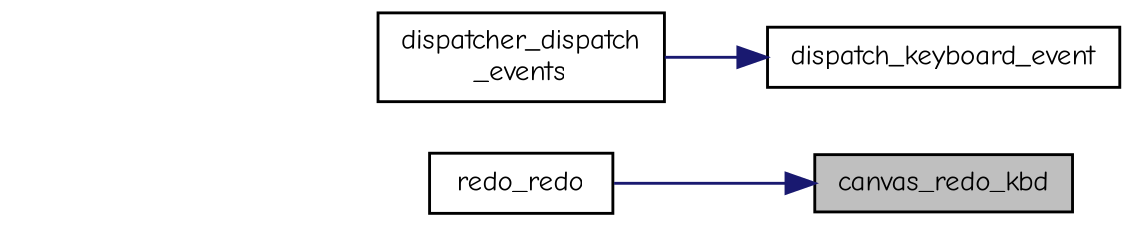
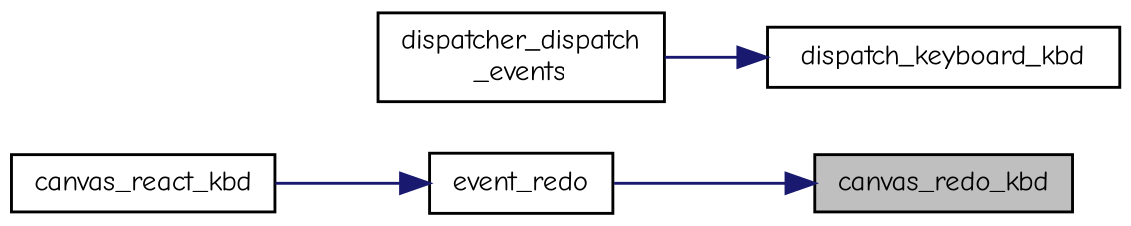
node "dispatch_keyboard_event": label "dispatch_keyboard_event" -> "dispatch_keyboard_kbd"
node "canvas_react_kbd": added
node "redo_redo": label "redo_redo" -> "event_redo"
